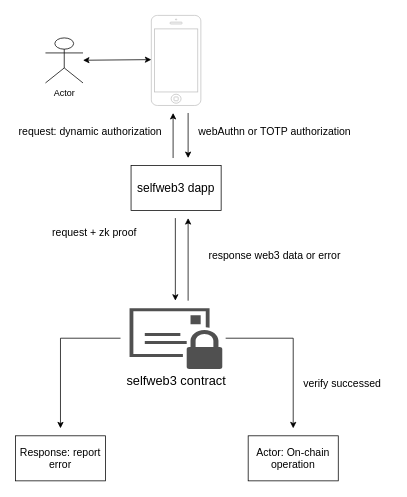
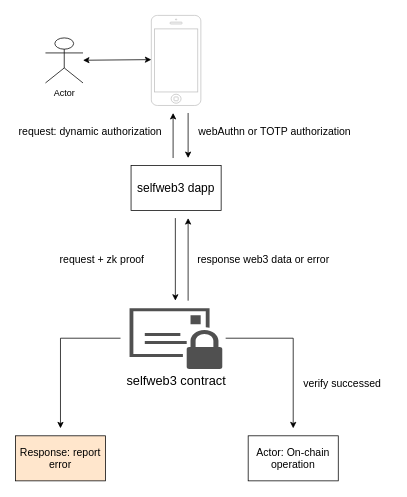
node "request + zk proof": moved (94, 233) -> (102, 259)
node "response web3 data or error": moved (274, 255) -> (263, 259)
node "Response: report error": fillcolor #ffffff -> #ffe6cc
